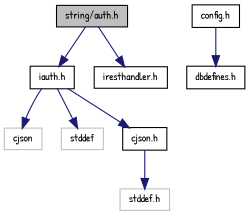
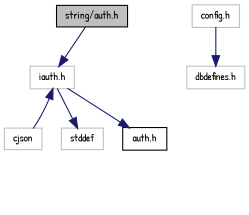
node "config.h": color black -> grey75
node "iauth.h": color black -> grey75
node "iresthandler.h": removed
node "dbdefines.h": color black -> grey75
edge "iauth.h" -> "cjson": reversed
node "cjson.h": label "cjson.h" -> "auth.h"
node "stddef.h": removed
